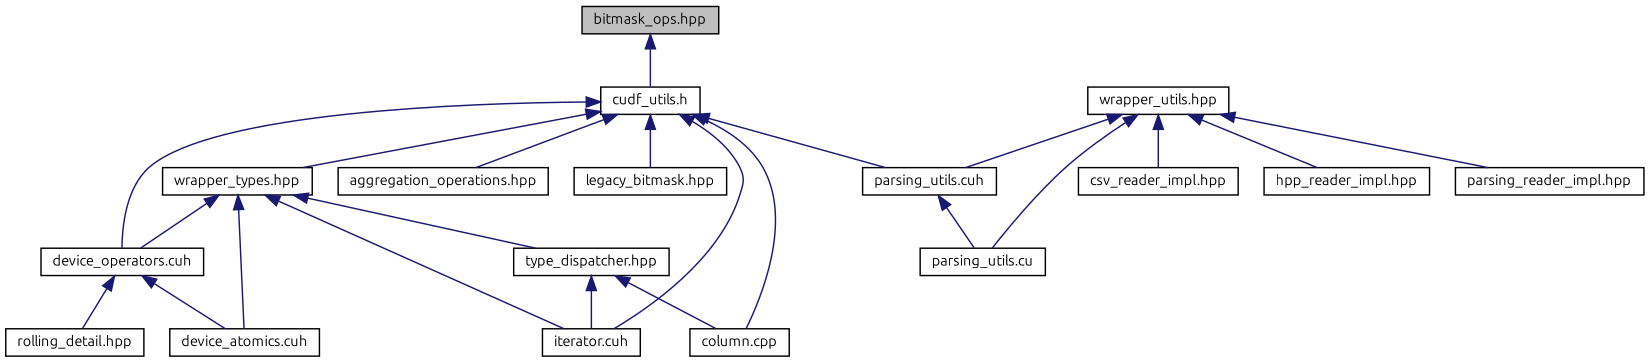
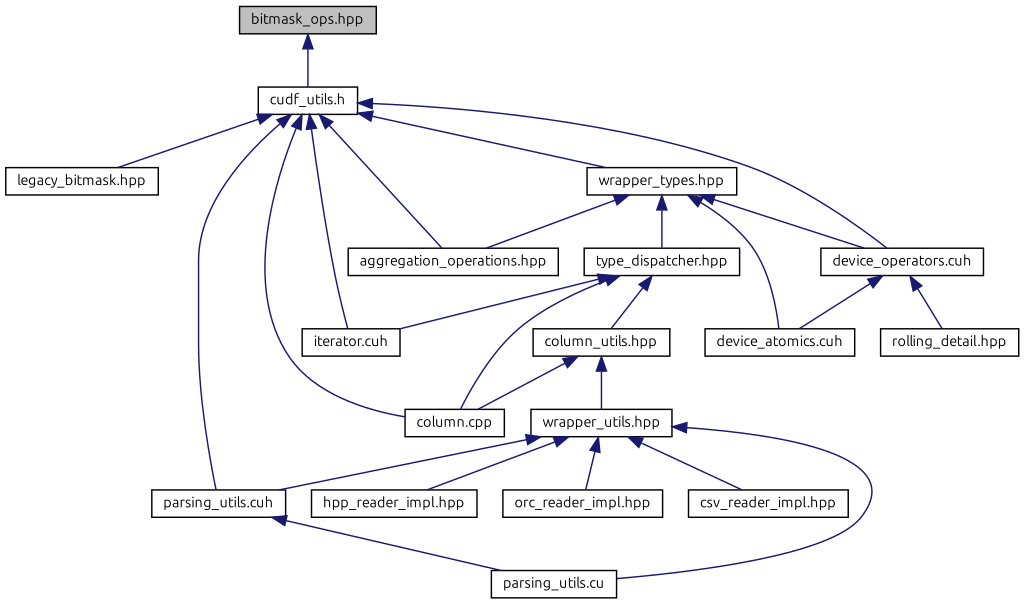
node "parsing_reader_impl.hpp": label "parsing_reader_impl.hpp" -> "orc_reader_impl.hpp"
edge "iterator.cuh" -> "wrapper_types.hpp": now "aggregation_operations.hpp" -> "wrapper_types.hpp"
node "column_utils.hpp": added
